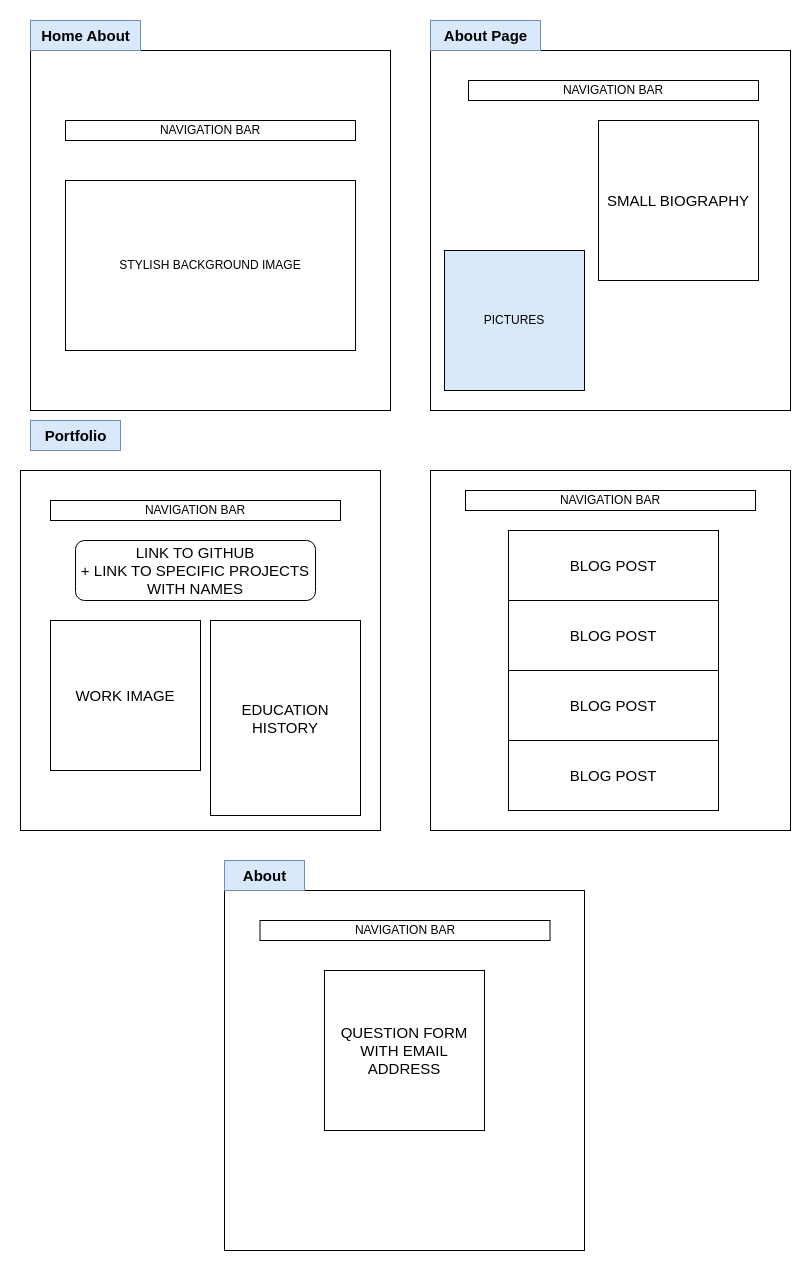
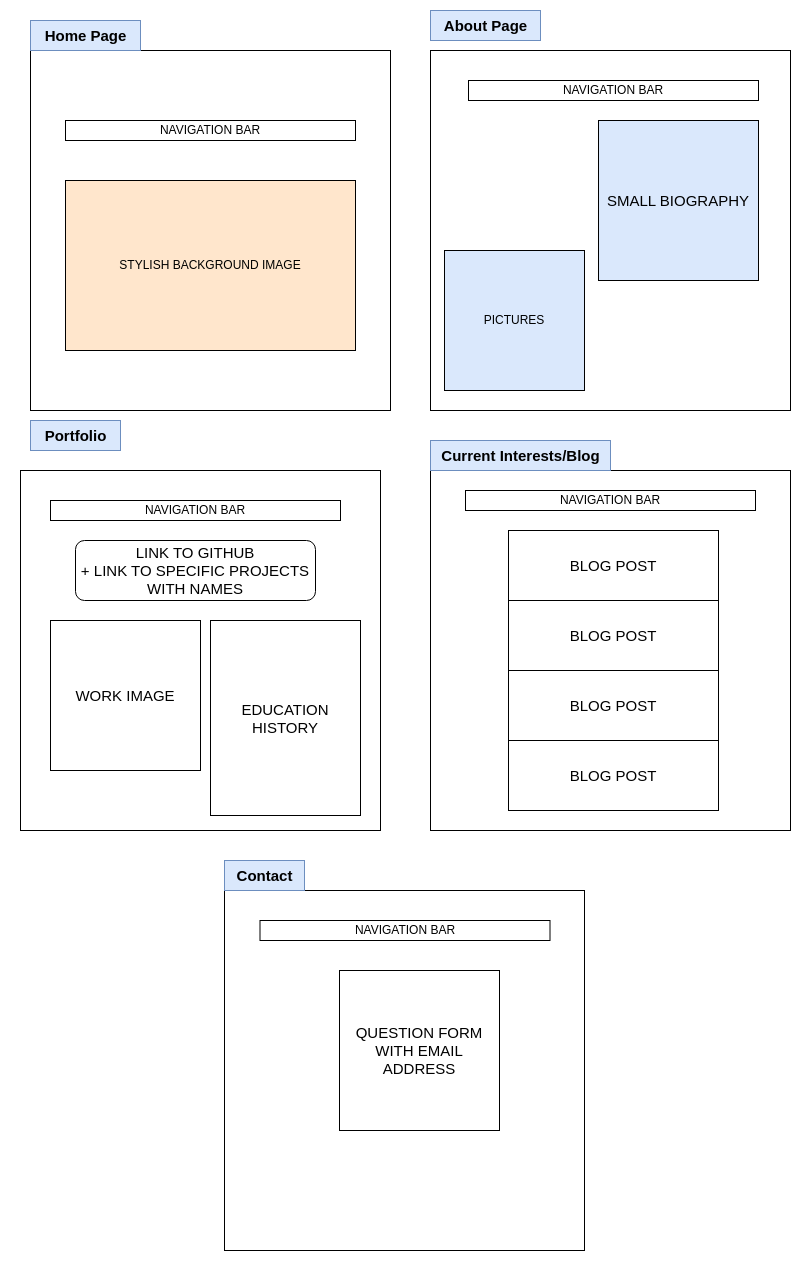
node "Home About": label "Home About" -> "Home Page"
node "About Page": moved (486, 36) -> (486, 26)
node "SMALL BIOGRAPHY": fillcolor #ffffff -> #dae8fc
node "STYLISH BACKGROUND IMAGE": fillcolor #ffffff -> #ffe6cc
node "Current Interests/Blog": added
node "About": label "About" -> "Contact"
node "QUESTION FORM WITH EMAIL ADDRESS": moved (405, 1051) -> (420, 1051)
